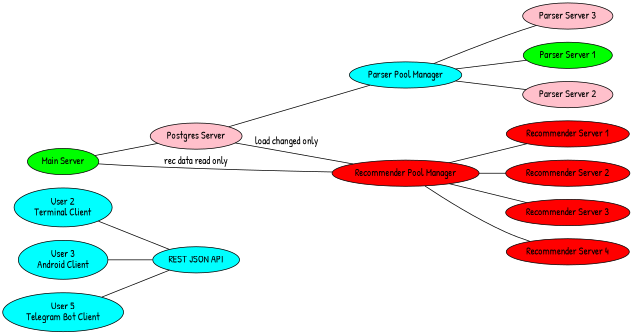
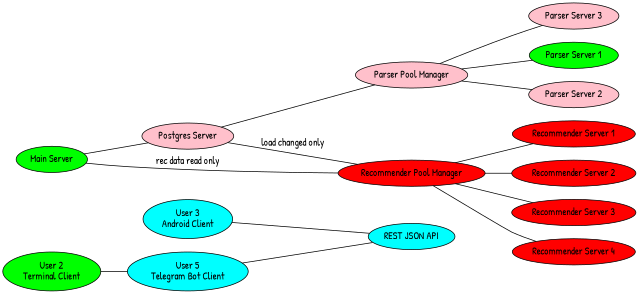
node "Parser Pool Manager": fillcolor cyan -> pink
node "User 2 Terminal Client": fillcolor cyan -> green
edge "User 2 Terminal Client" -- "REST JSON API": now "User 2 Terminal Client" -- "User 5 Telegram Bot Client"
